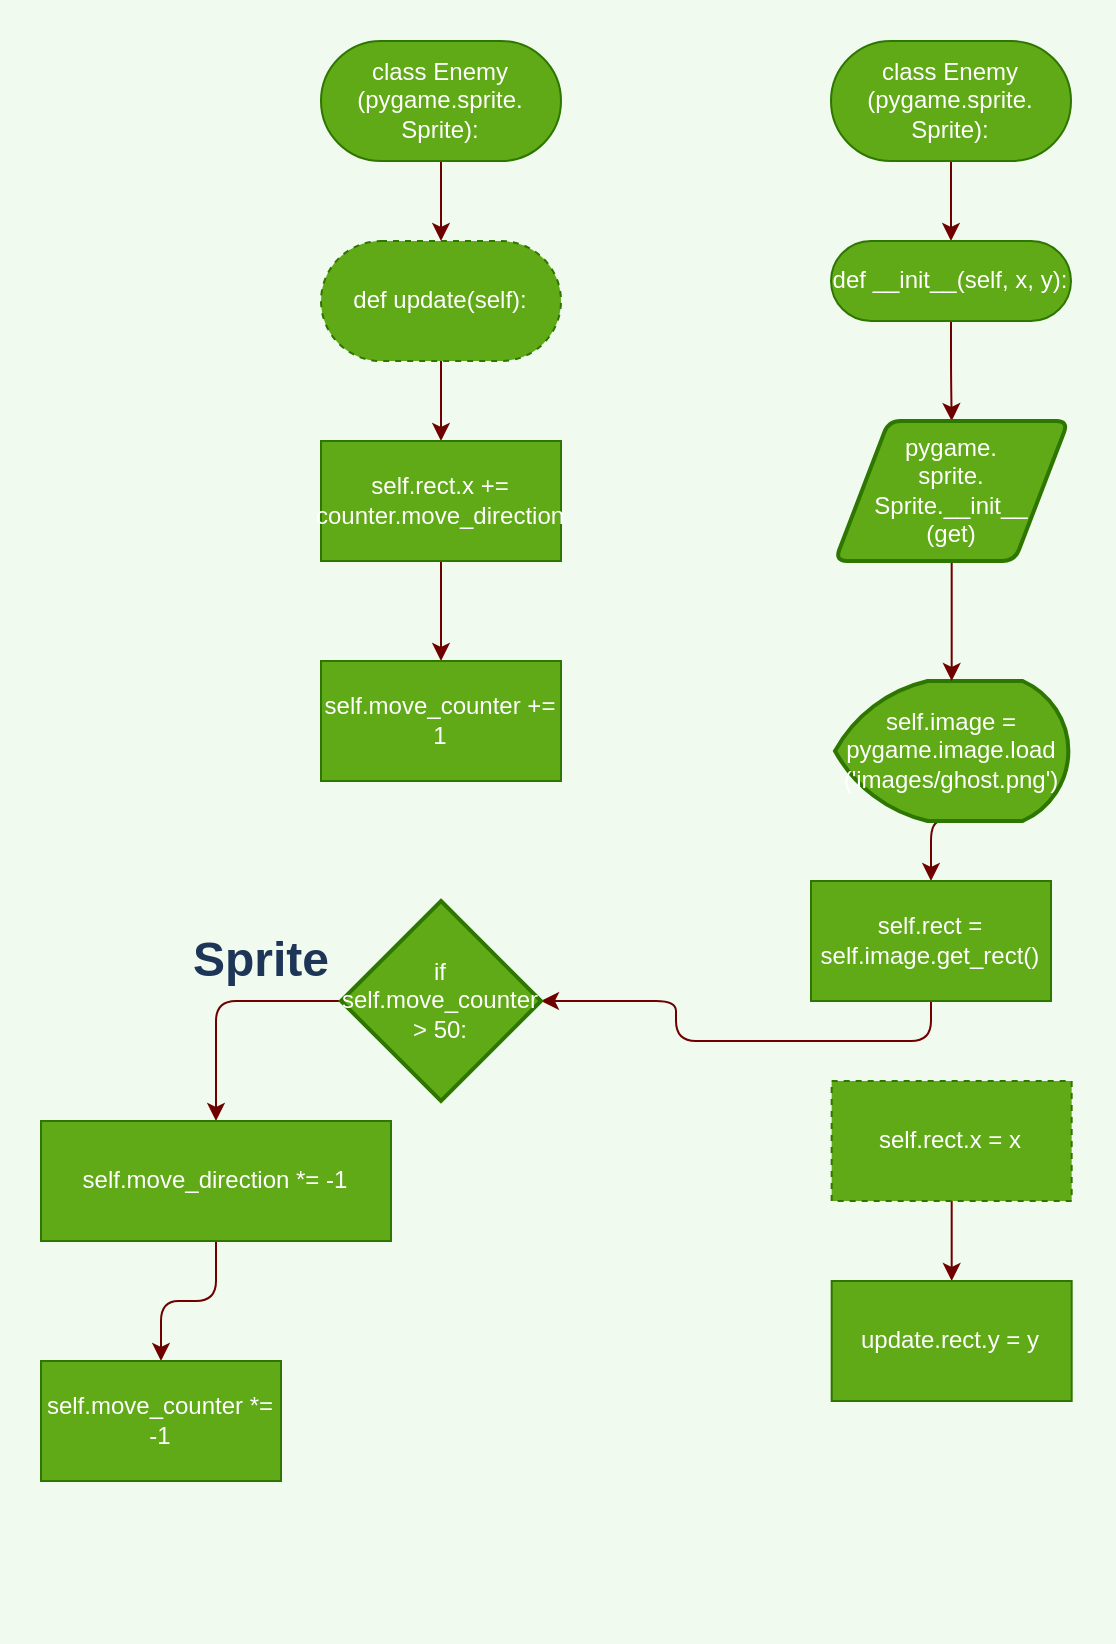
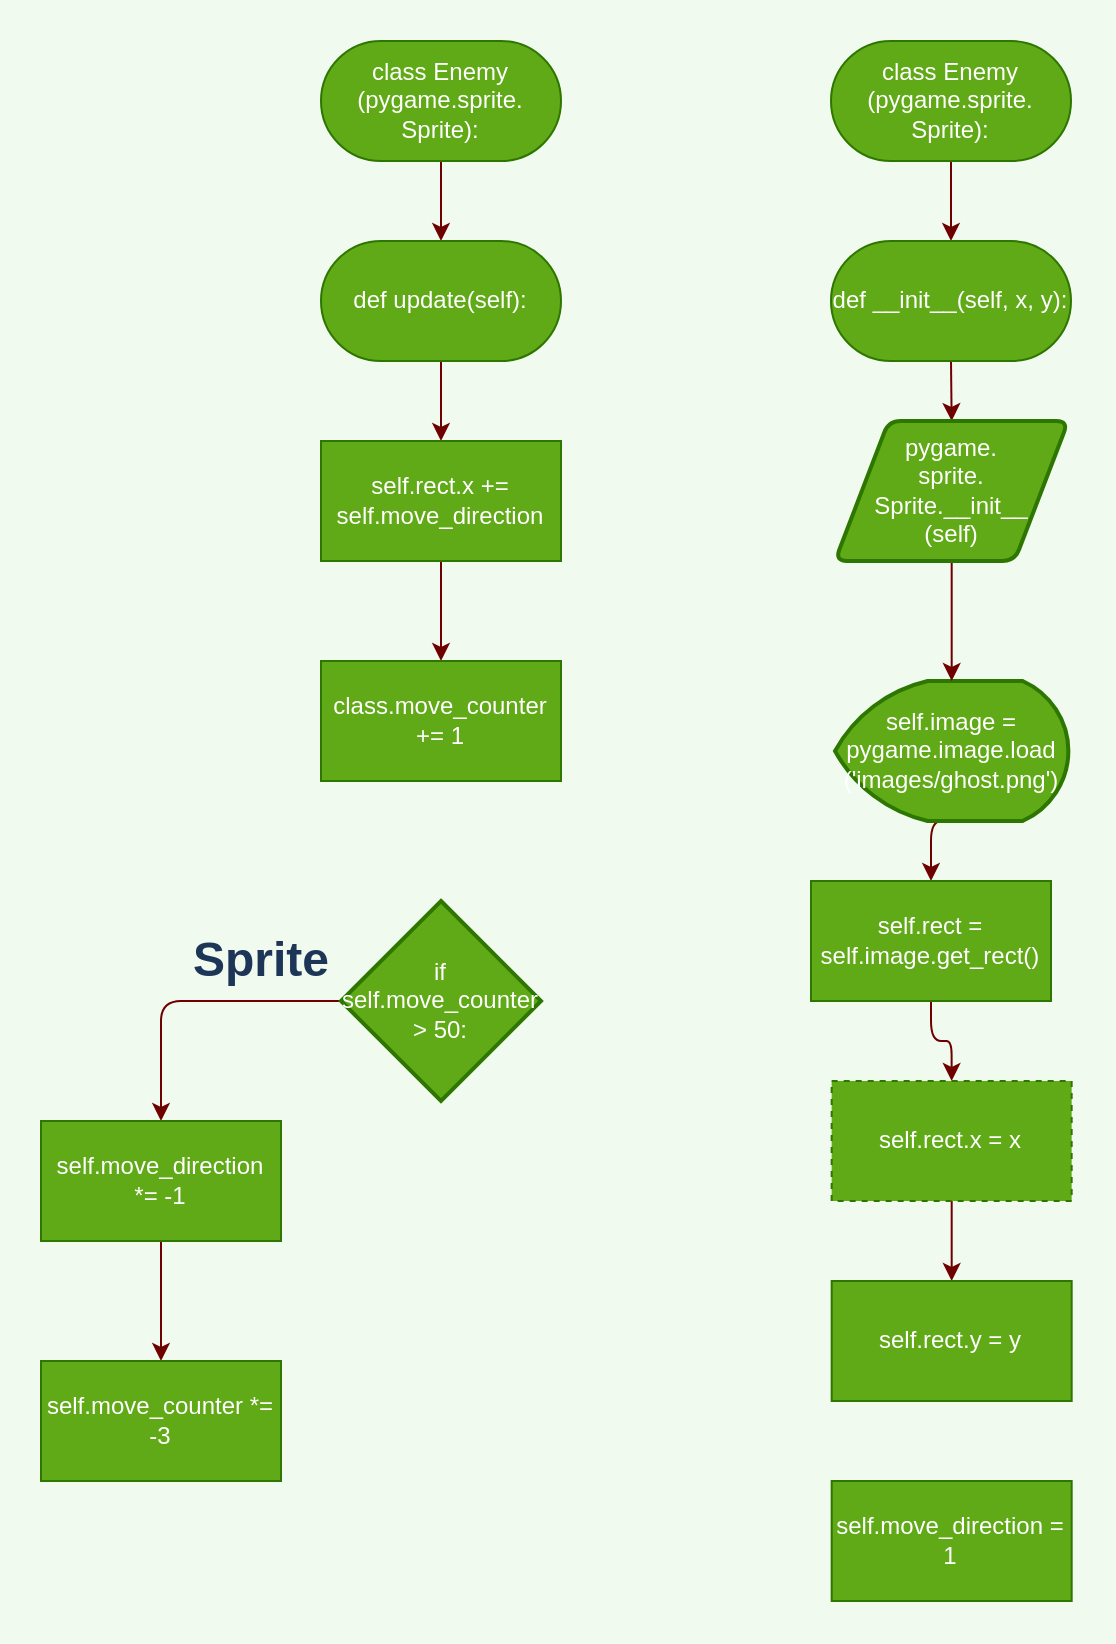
node "def __init__(self, x, y):": size 240x80 -> 240x120
node "def update(self):": style dashed -> solid
node "pygame. sprite. Sprite.__init__ (get)": label "pygame. sprite. Sprite.__init__ (get)" -> "pygame. sprite. Sprite.__init__ (self)"
node "self.rect.x += counter.move_direction": label "self.rect.x += counter.move_direction" -> "self.rect.x += self.move_direction"
node "self.move_counter += 1": label "self.move_counter += 1" -> "class.move_counter += 1"
edge "self.rect = self.image.get_rect()" -> "if self.move_counter > 50:": now "self.rect = self.image.get_rect()" -> "self.rect.x = x"
node "self.move_direction *= -1": size 350x120 -> 240x120
node "update.rect.y = y": label "update.rect.y = y" -> "self.rect.y = y"
node "self.move_counter *= -1": label "self.move_counter *= -1" -> "self.move_counter *= -3"
node "self.move_direction = 1": added
